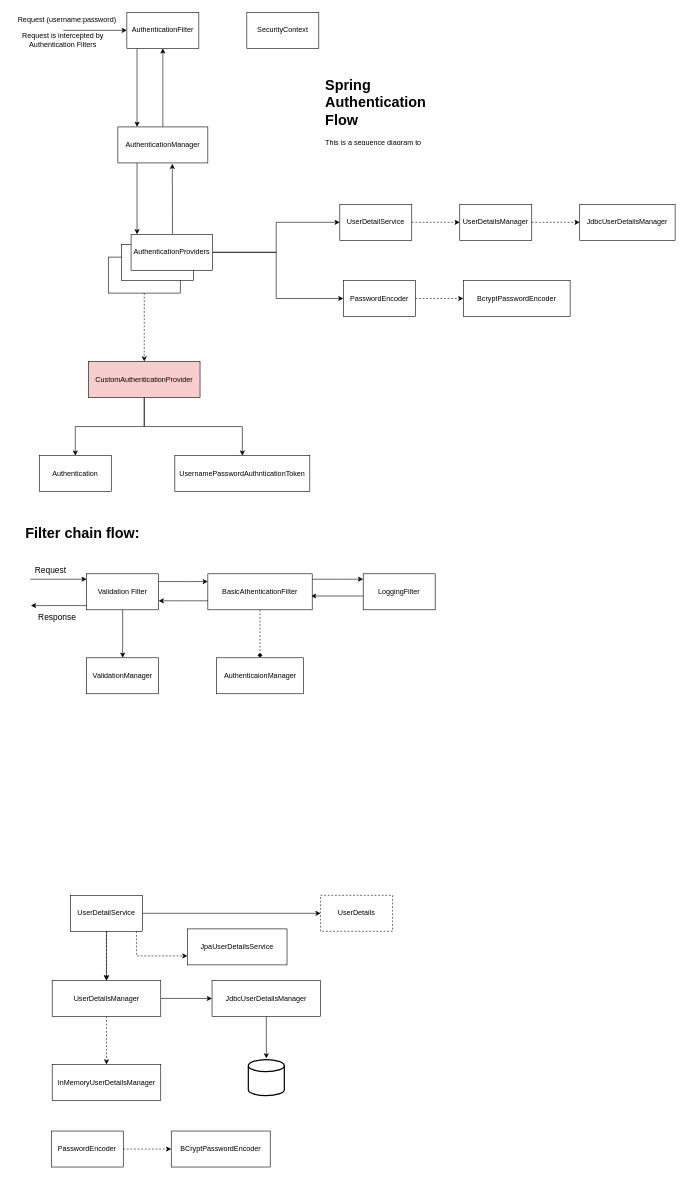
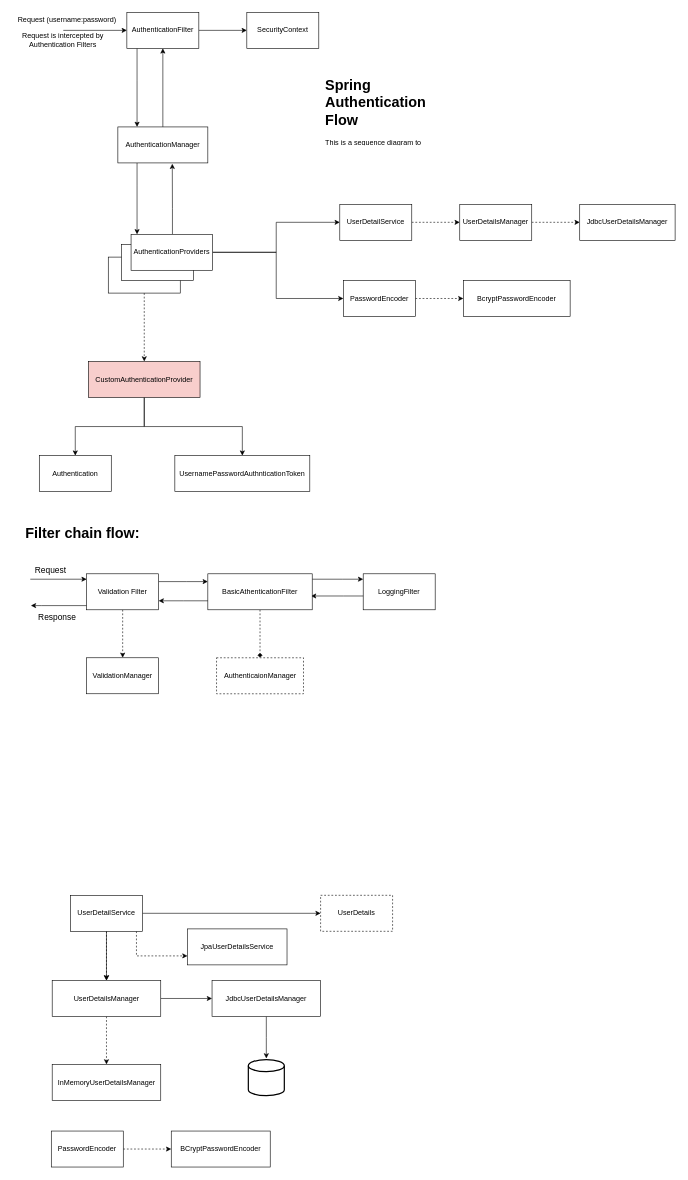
edge "AuthenticationFilter" -> "SecurityContext": added
edge "Validation Filter" -> "ValidationManager": style solid -> dashed
node "AuthenticaionManager": style solid -> dashed
